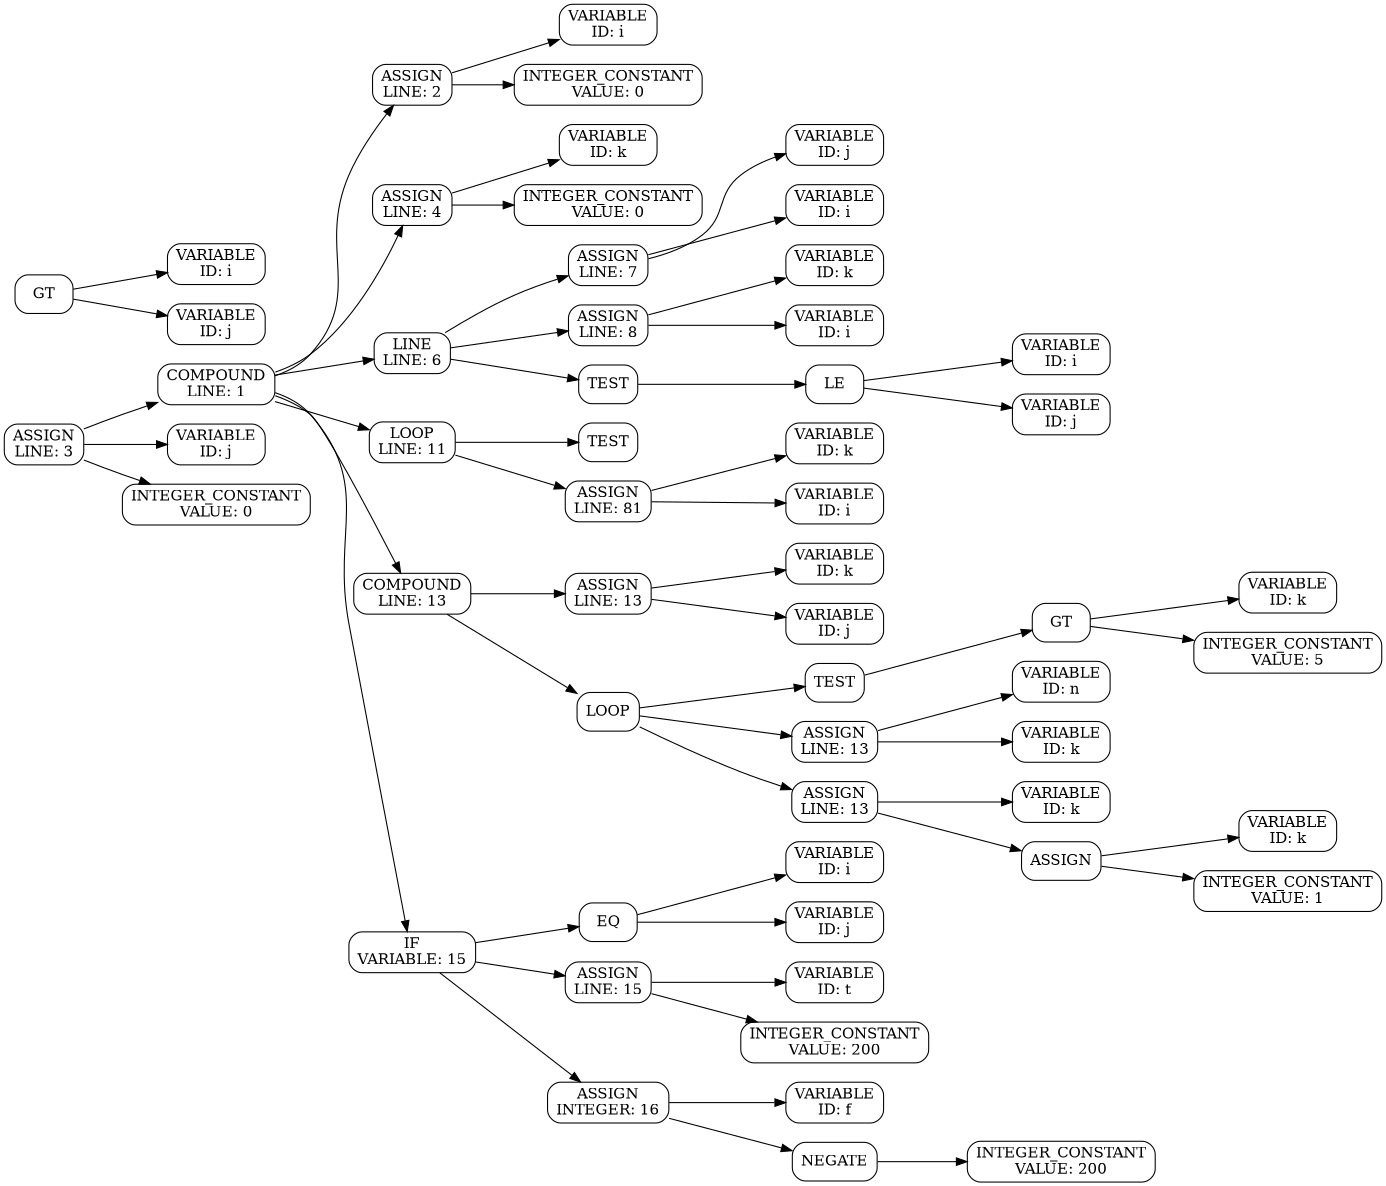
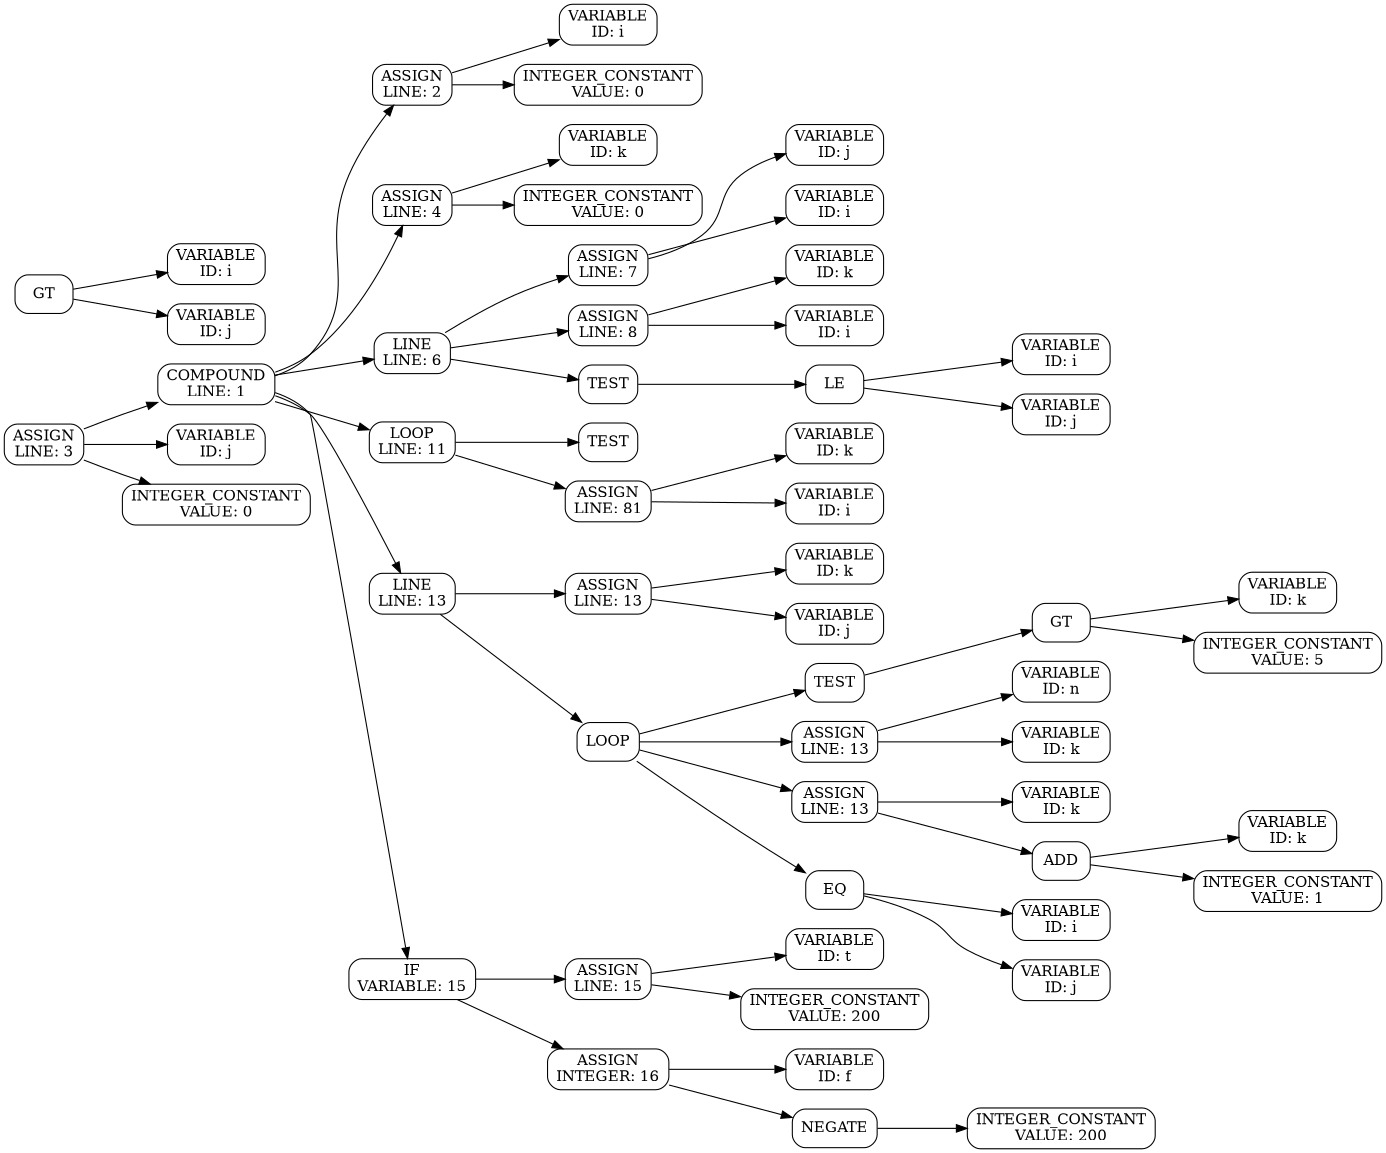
node "COMPOUND LINE: 13": label "COMPOUND LINE: 13" -> "LINE LINE: 13"
node "ASSIGN": label "ASSIGN" -> "ADD"
edge "IF VARIABLE: 15" -> "EQ": now "LOOP" -> "EQ"
